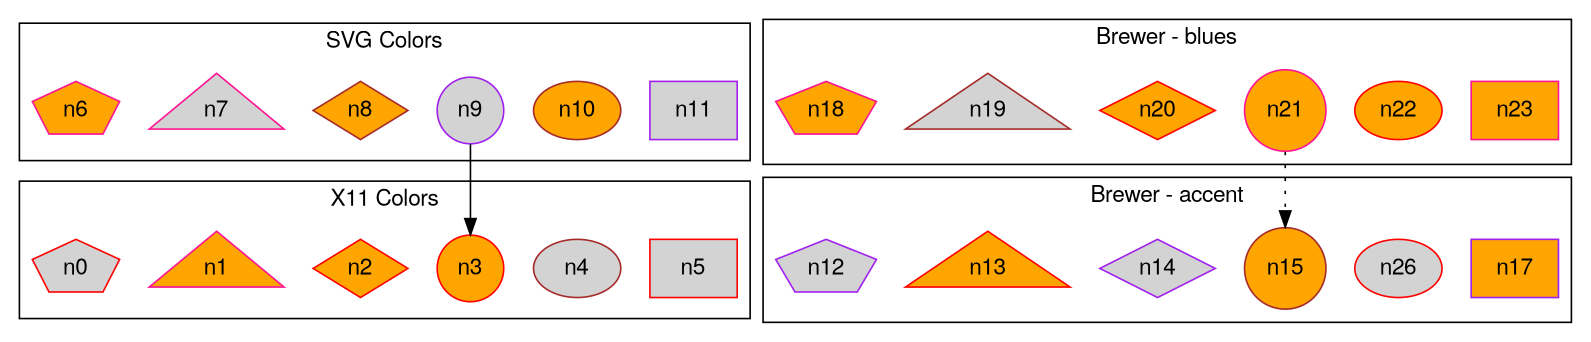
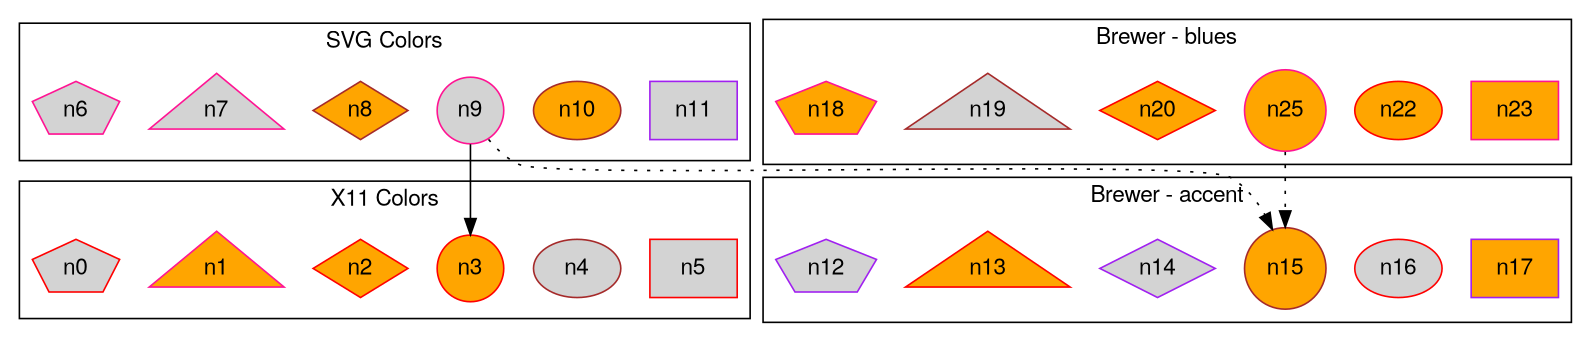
node "n6": fillcolor orange -> lightgrey
node "n9": color purple -> deeppink
node "n21": label "n21" -> "n25"
edge "n9" -> "n15": added
node "n26": label "n26" -> "n16"
